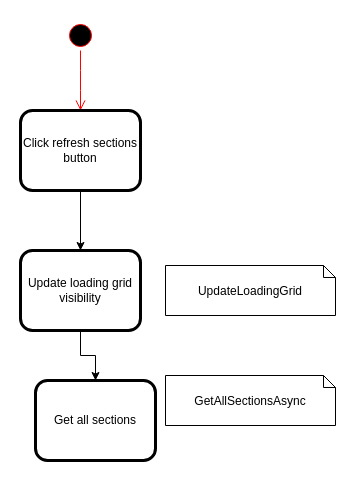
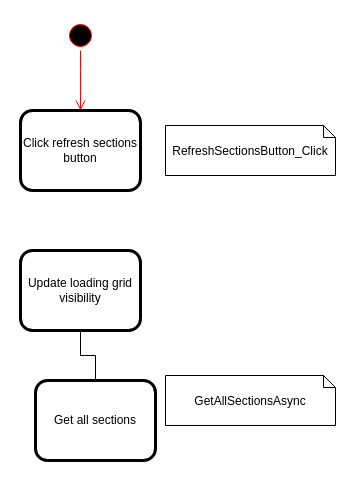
node "RefreshSectionsButton_Click": added
edge "Click refresh sections button" -> "Update loading grid visibility": removed
node "UpdateLoadingGrid": removed
edge "Update loading grid visibility" -> "Get all sections": arrowhead classic -> none
